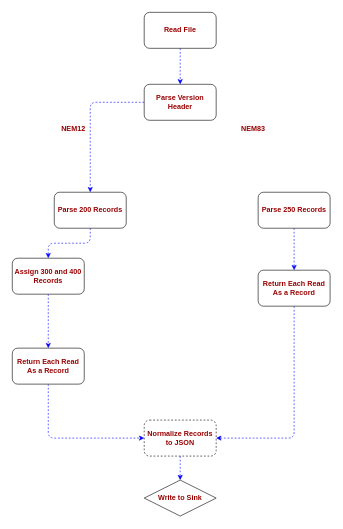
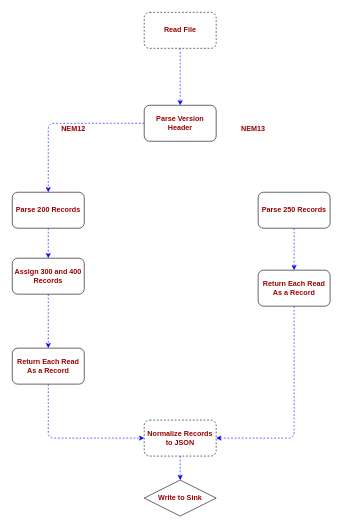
node "Read File": style solid -> dashed
node "Parse Version Header": moved (180, 102) -> (180, 123)
node "NEM83": label "NEM83" -> "NEM13"
node "Parse 200 Records": moved (90, 210) -> (48, 210)
